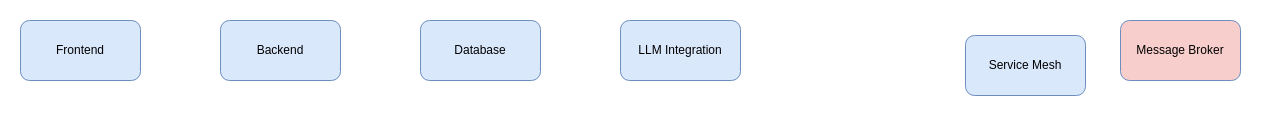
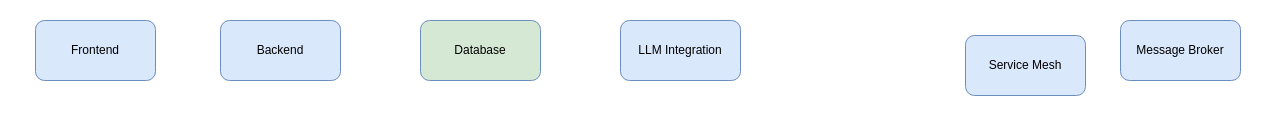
node "Frontend": moved (81, 51) -> (96, 51)
node "Database": fillcolor #dae8fc -> #d5e8d4
node "Message Broker": fillcolor #f8cecc -> #dae8fc
